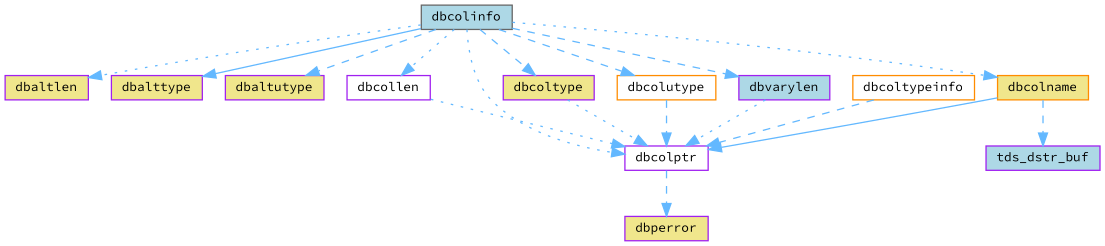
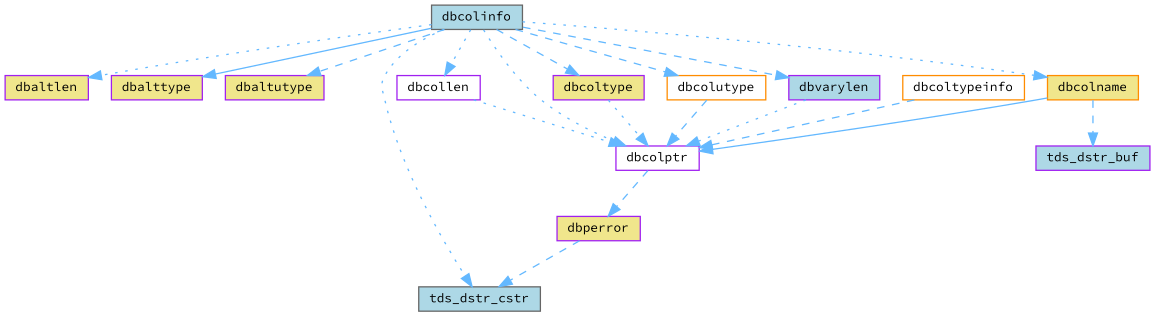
node "tds_dstr_cstr": added
